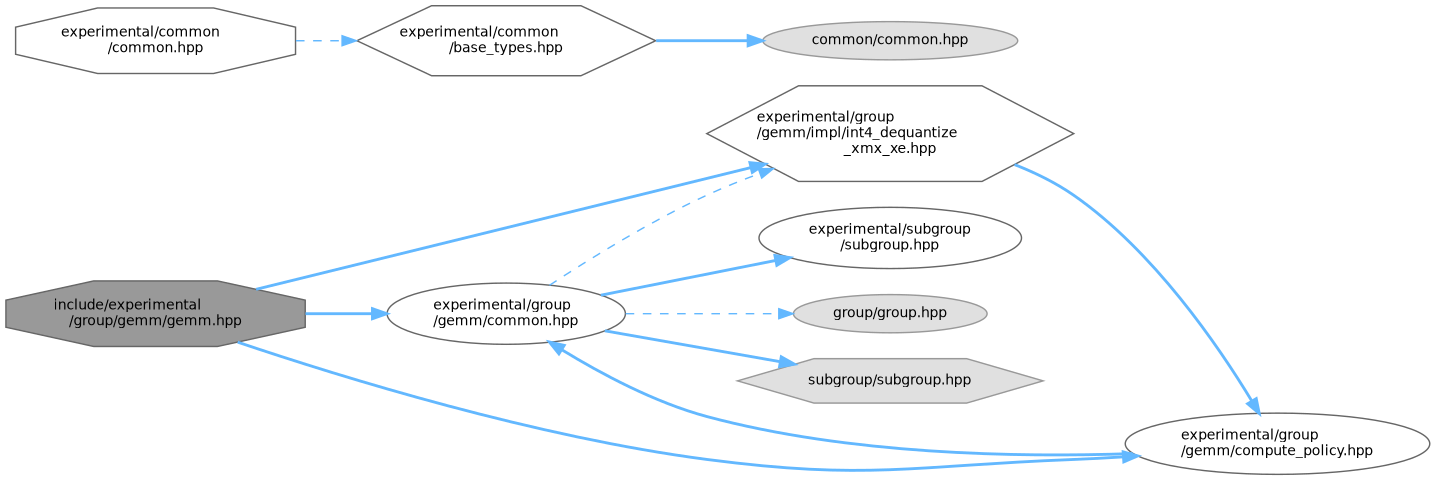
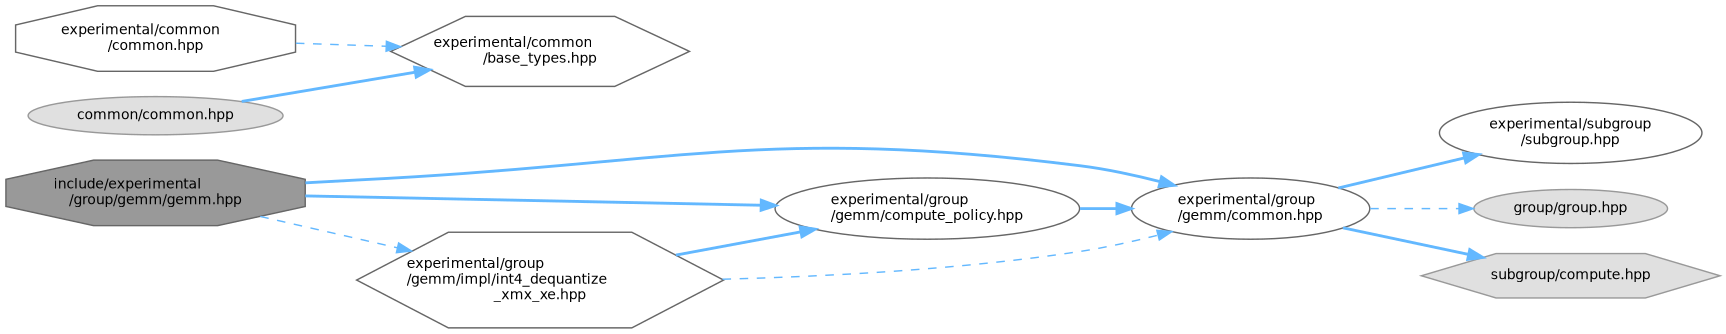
edge "experimental/common /base_types.hpp" -> "common/common.hpp": reversed
edge "experimental/group /gemm/common.hpp" -> "experimental/group /gemm/impl/int4_dequantize _xmx_xe.hpp": reversed
edge "include/experimental /group/gemm/gemm.hpp" -> "experimental/group /gemm/impl/int4_dequantize _xmx_xe.hpp": style bold -> dashed
node "subgroup/subgroup.hpp": label "subgroup/subgroup.hpp" -> "subgroup/compute.hpp"
